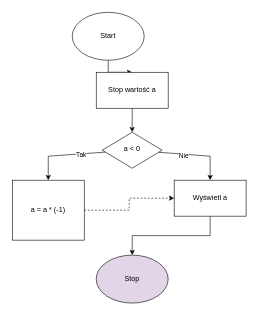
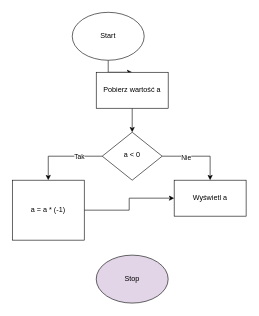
node "Stop wartość a": label "Stop wartość a" -> "Pobierz wartość a"
node "a < 0": size 60x36 -> 60x48
edge "a = a * (-1)" -> "Wyświetl a": style dashed -> solid
edge "Wyświetl a" -> "Stop": removed
